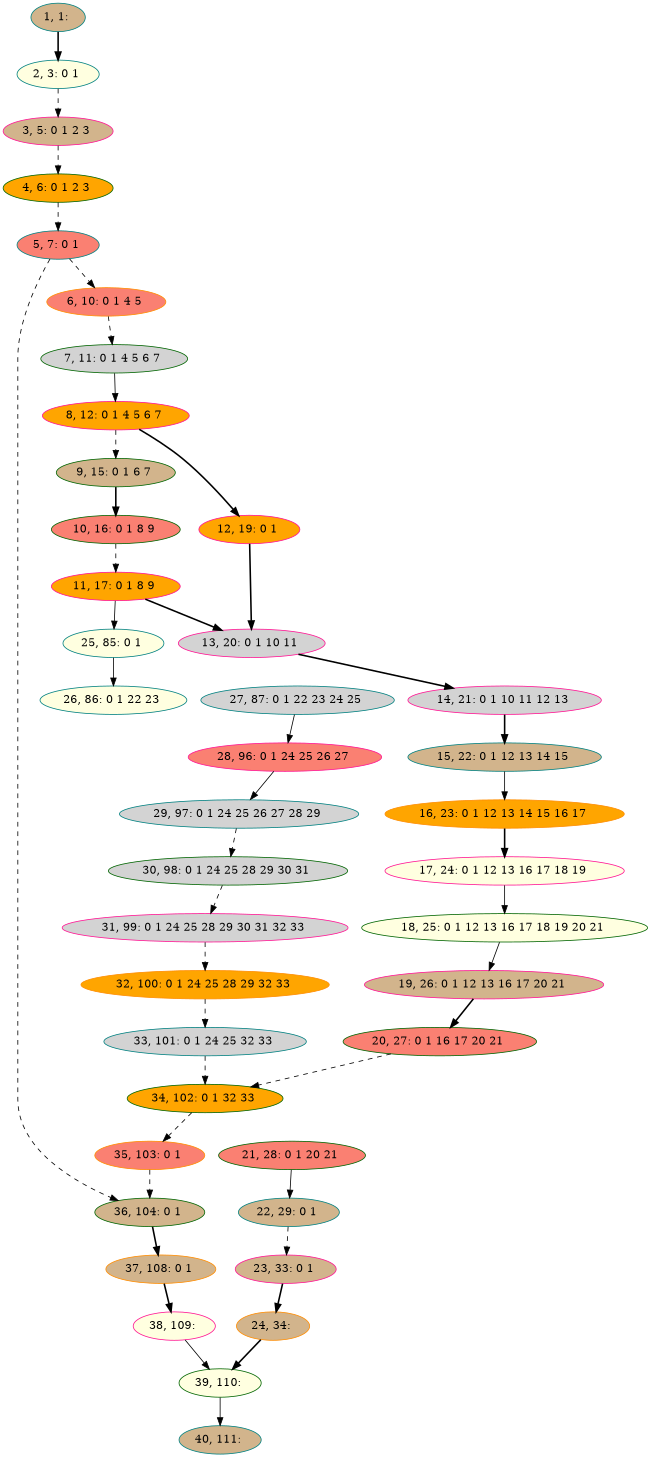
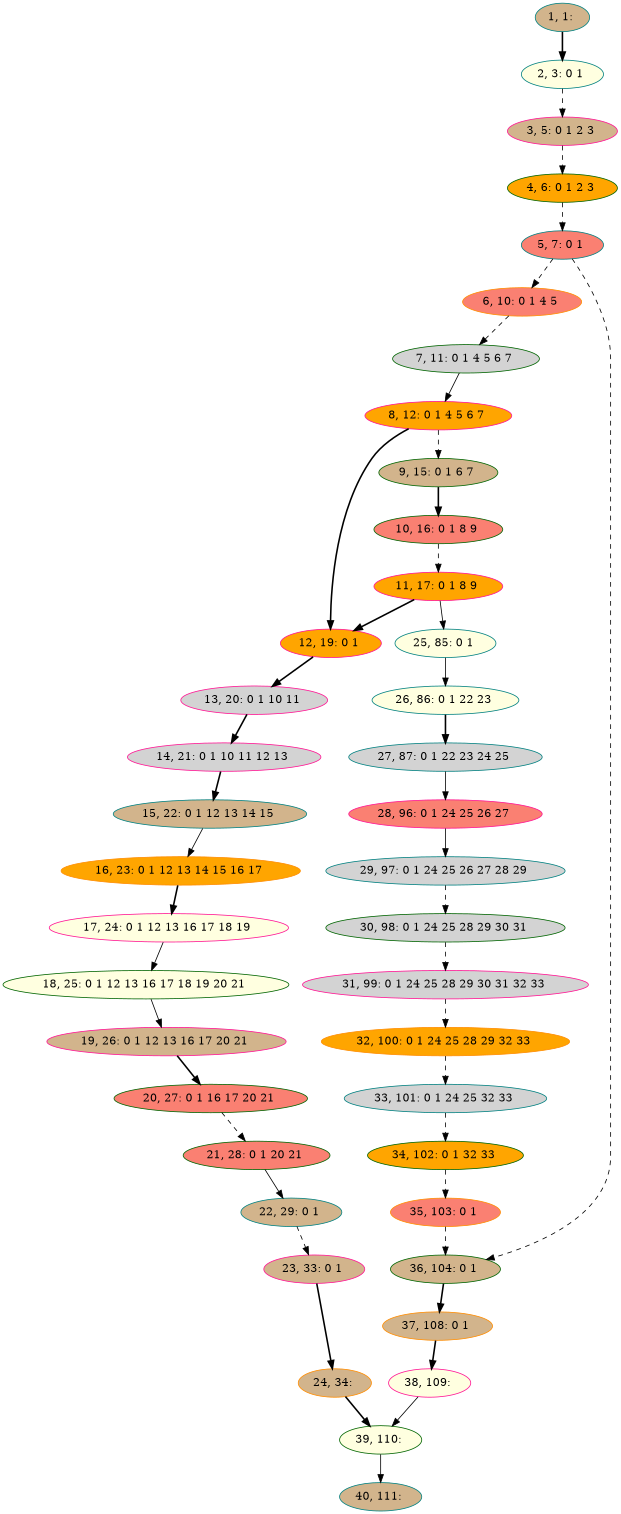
edge "11, 17: 0 1 8 9" -> "13, 20: 0 1 10 11": now "11, 17: 0 1 8 9" -> "12, 19: 0 1"
edge "26, 86: 0 1 22 23" -> "27, 87: 0 1 22 23 24 25": added
edge "20, 27: 0 1 16 17 20 21" -> "34, 102: 0 1 32 33": now "20, 27: 0 1 16 17 20 21" -> "21, 28: 0 1 20 21"
